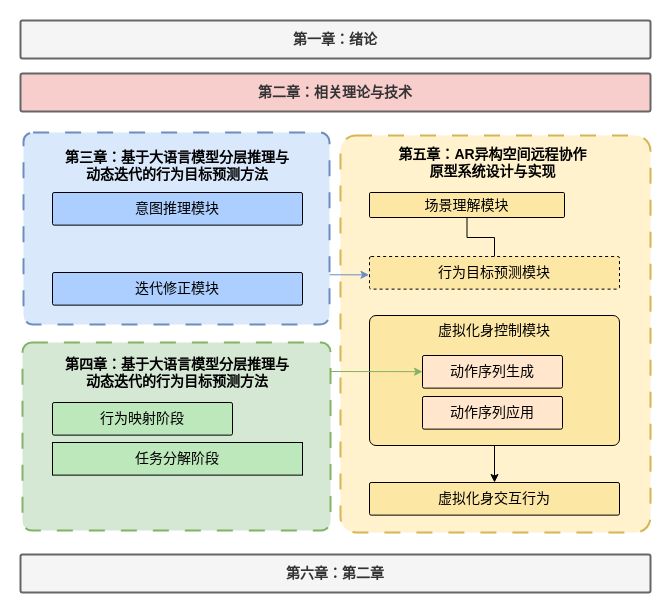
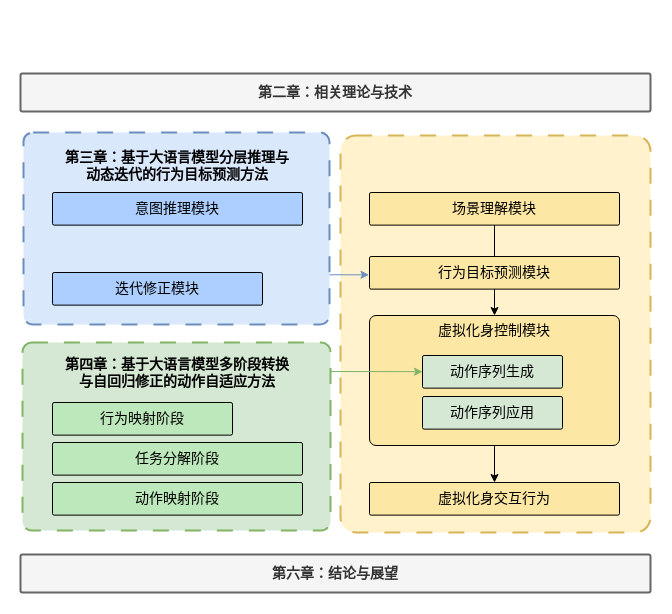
node "第一章：绪论": removed
node "第二章：相关理论与技术": fillcolor #f8cecc -> #f5f5f5
node "第五章：AR异构空间远程协作原型系统设计与实现": removed
node "场景理解模块": size 195x25 -> 250x33
node "行为目标预测模块": style dashed -> solid
node "迭代修正模块": size 250x33 -> 210x33
edge "行为目标预测模块" -> "虚拟化身控制模块": added
node "第四章：基于大语言模型分层推理与动态迭代的行为目标预测方法": label "第四章：基于大语言模型分层推理与动态迭代的行为目标预测方法" -> "第四章：基于大语言模型多阶段转换与自回归修正的动作自适应方法"
node "动作序列生成": fillcolor #ffe6cc -> #d5e8d4
node "动作序列应用": fillcolor #ffe6cc -> #d5e8d4
node "任务分解阶段": shape rectangle -> rounded rectangle
node "动作映射阶段": added
node "第六章：第二章": label "第六章：第二章" -> "第六章：结论与展望"
